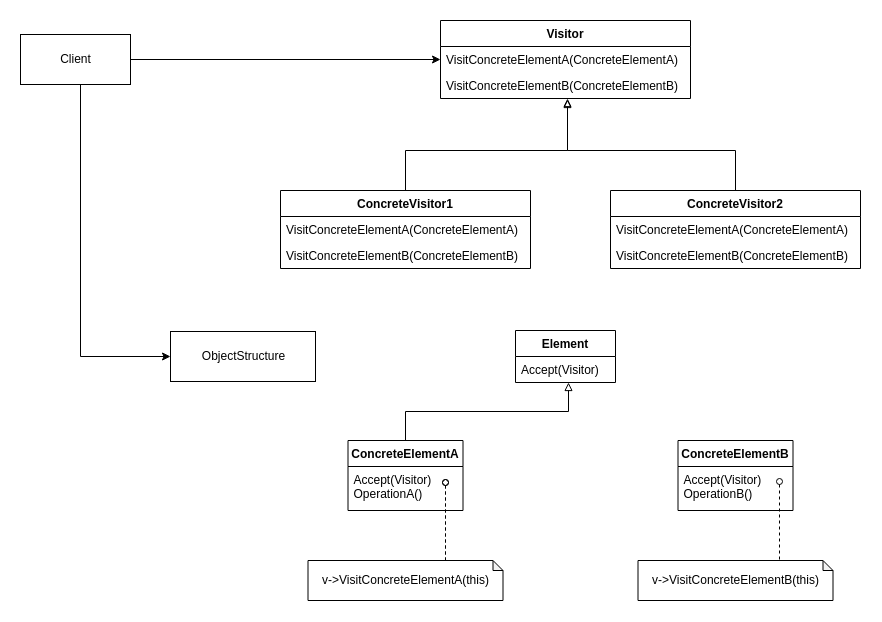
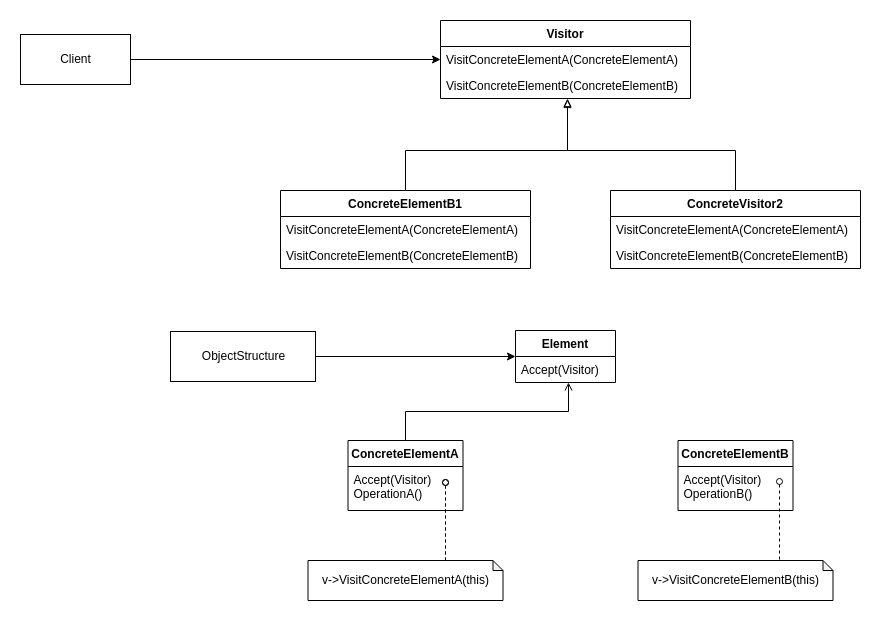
node "ConcreteVisitor1": label "ConcreteVisitor1" -> "ConcreteElementB1"
edge "Client" -> "ObjectStructure": removed
edge "ObjectStructure" -> "Element": added
edge "ConcreteElementA" -> "Accept(Visitor)": arrowhead block -> open
